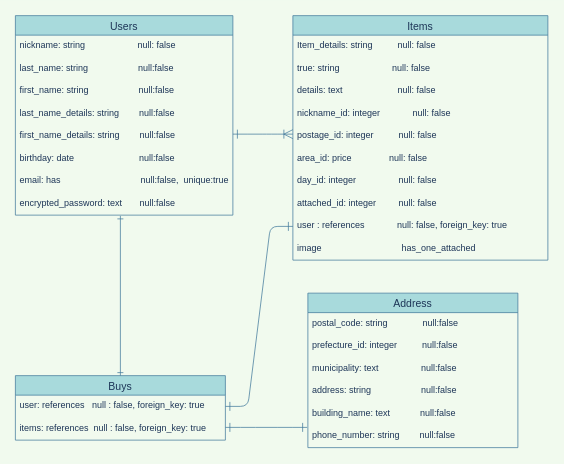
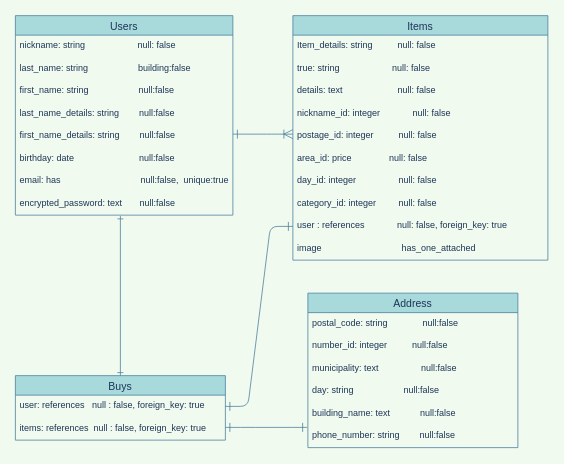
node "last_name: string null:false": label "last_name: string null:false" -> "last_name: string building:false"
node "attached_id: integer null: false": label "attached_id: integer null: false" -> "category_id: integer null: false"
node "prefecture_id: integer null:false": label "prefecture_id: integer null:false" -> "number_id: integer null:false"
node "address: string null:false": label "address: string null:false" -> "day: string null:false"
